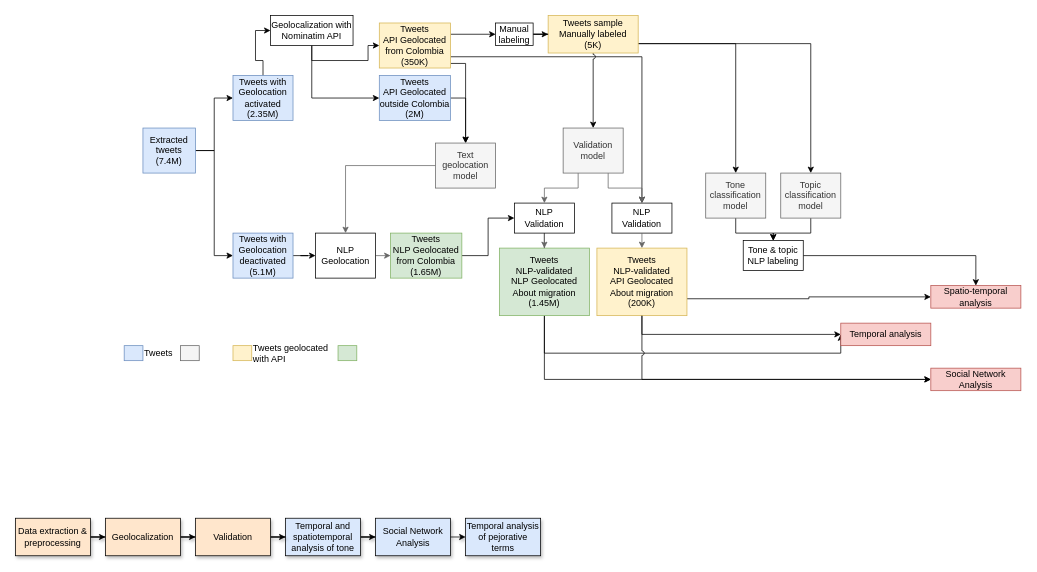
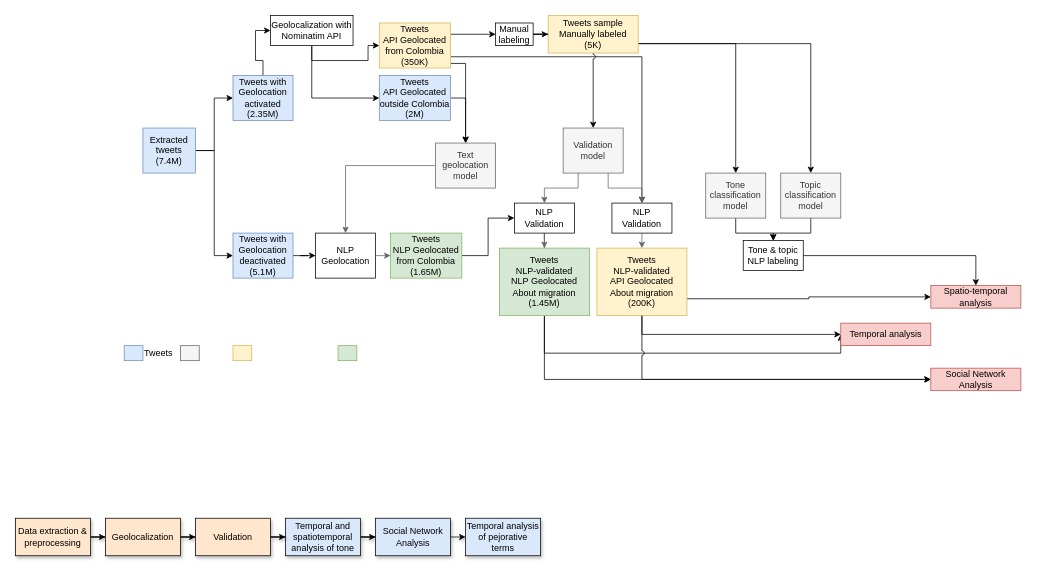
node "Tweets geolocated with API": removed
